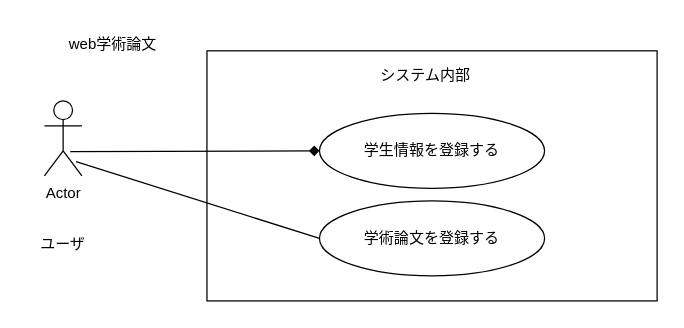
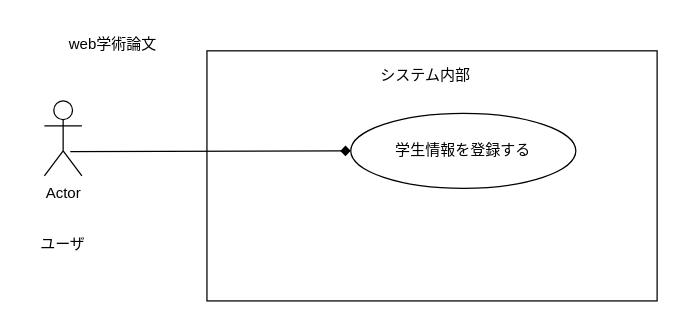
node "学生情報を登録する": moved (432, 151) -> (463, 151)
edge "Actor" -- "学術論文を登録する": removed
node "学術論文を登録する": removed
